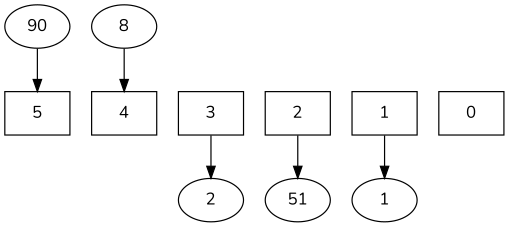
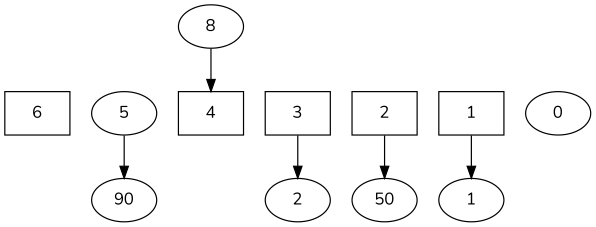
edge "90" -> "5": reversed
node "5": shape box -> ellipse
node "6": added
node "0": shape box -> ellipse
node "51": label "51" -> "50"
